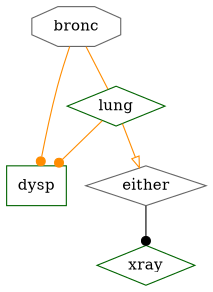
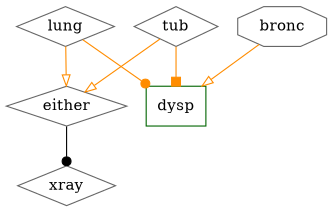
node "tub": added
edge "bronc" -- "lung": removed
edge "bronc" -> "dysp": arrowhead dot -> onormal
node "lung": color darkgreen -> gray40
node "xray": color darkgreen -> gray40
